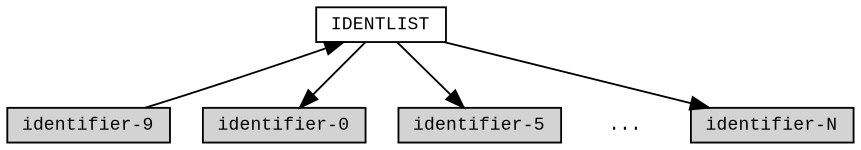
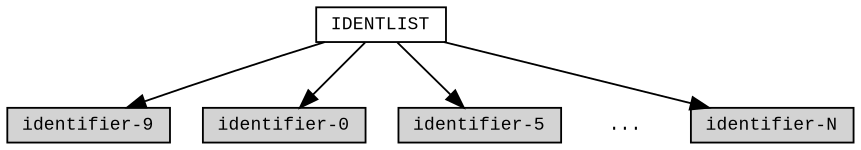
edge "identifier-9" -> "IDENTLIST": reversed
